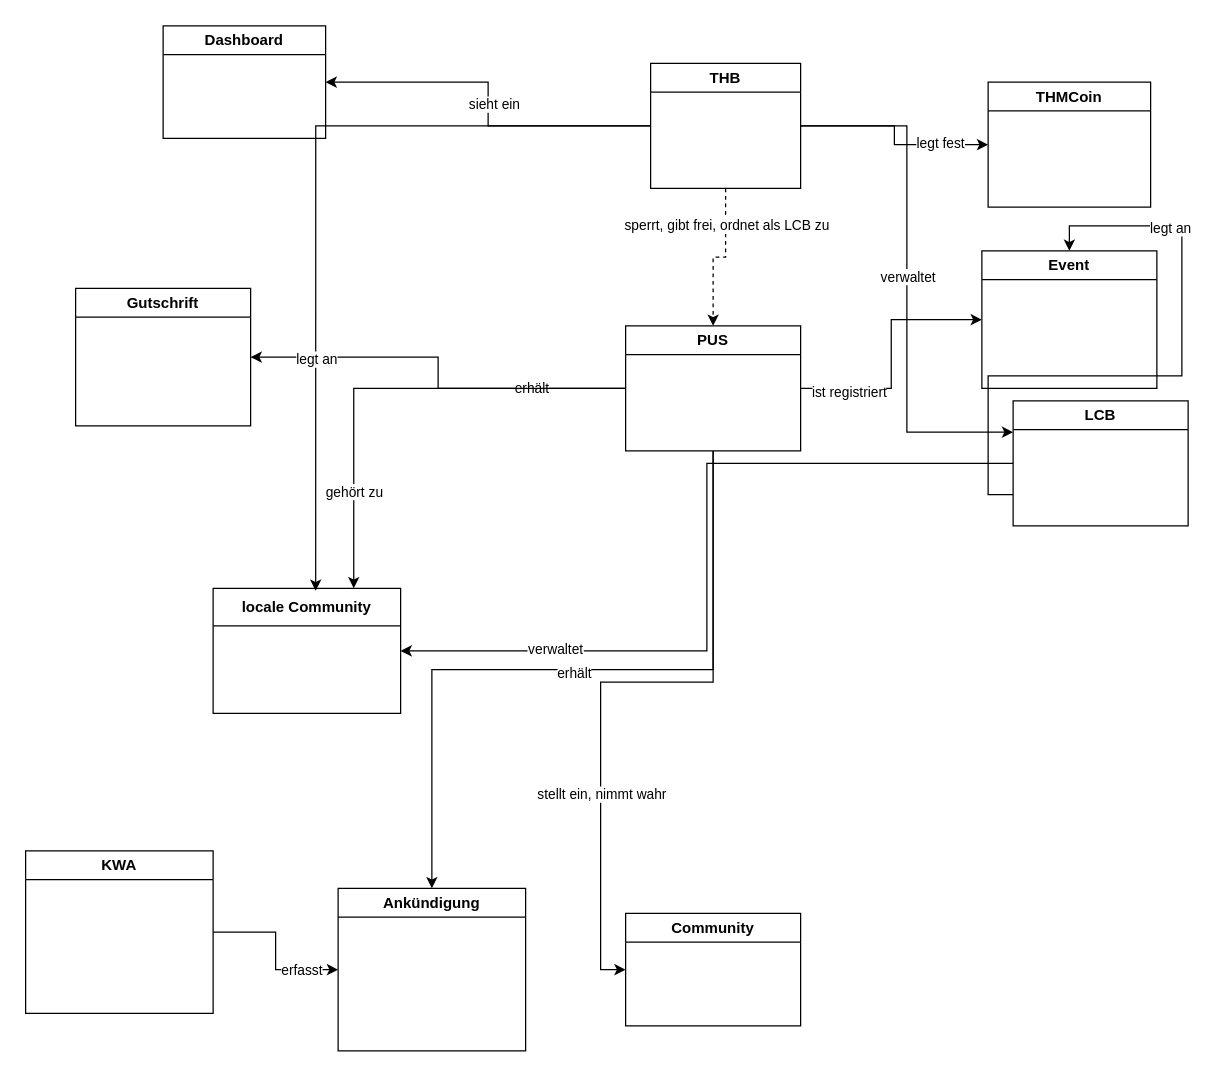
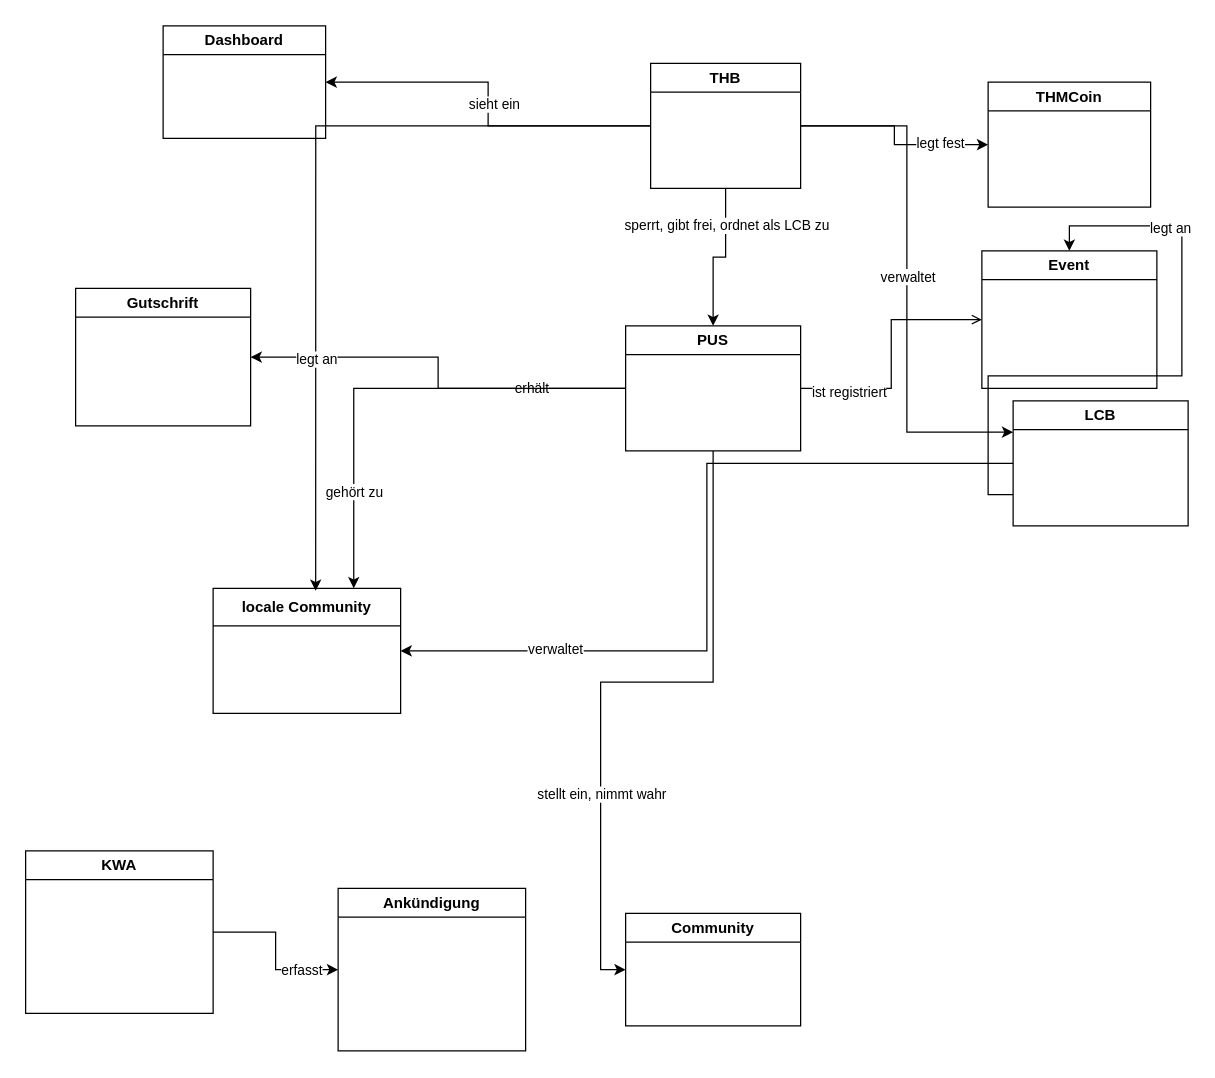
edge "THB" -> "PUS": style dashed -> solid
edge "PUS" -> "Event": arrowhead classic -> open
edge "PUS" -> "Ankündigung": removed, label "erhält"
